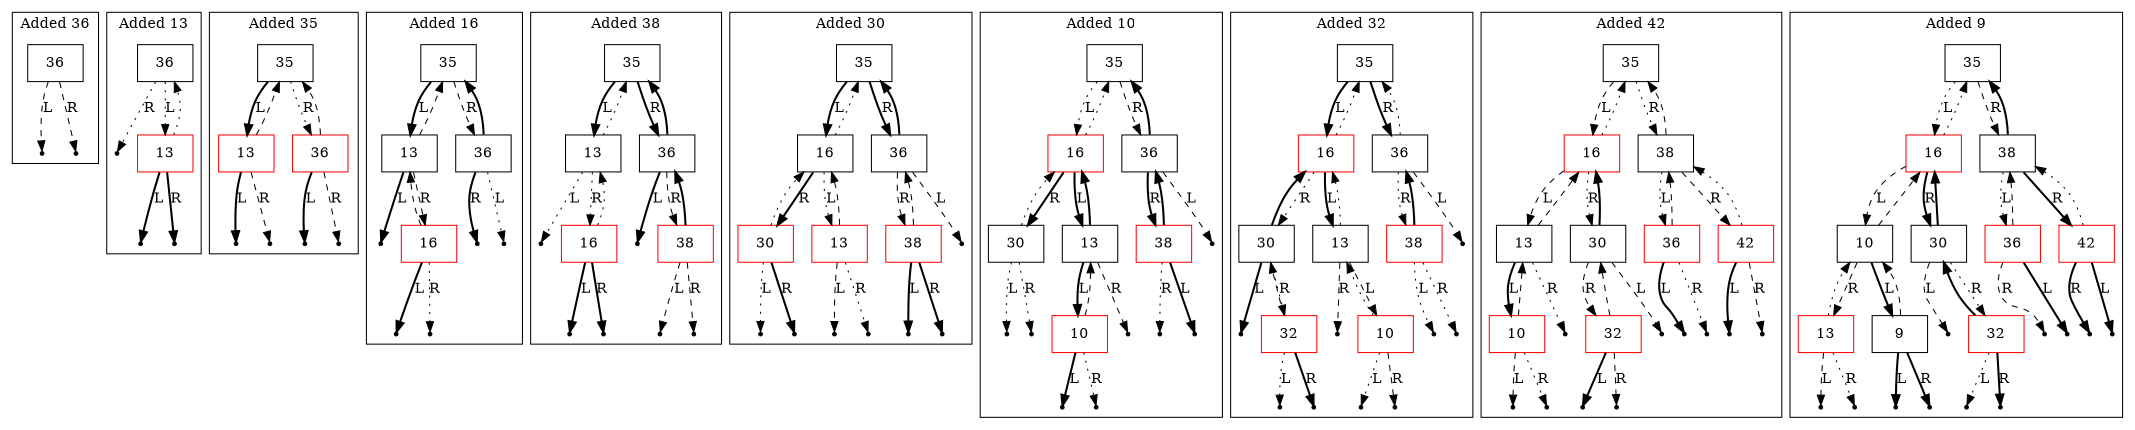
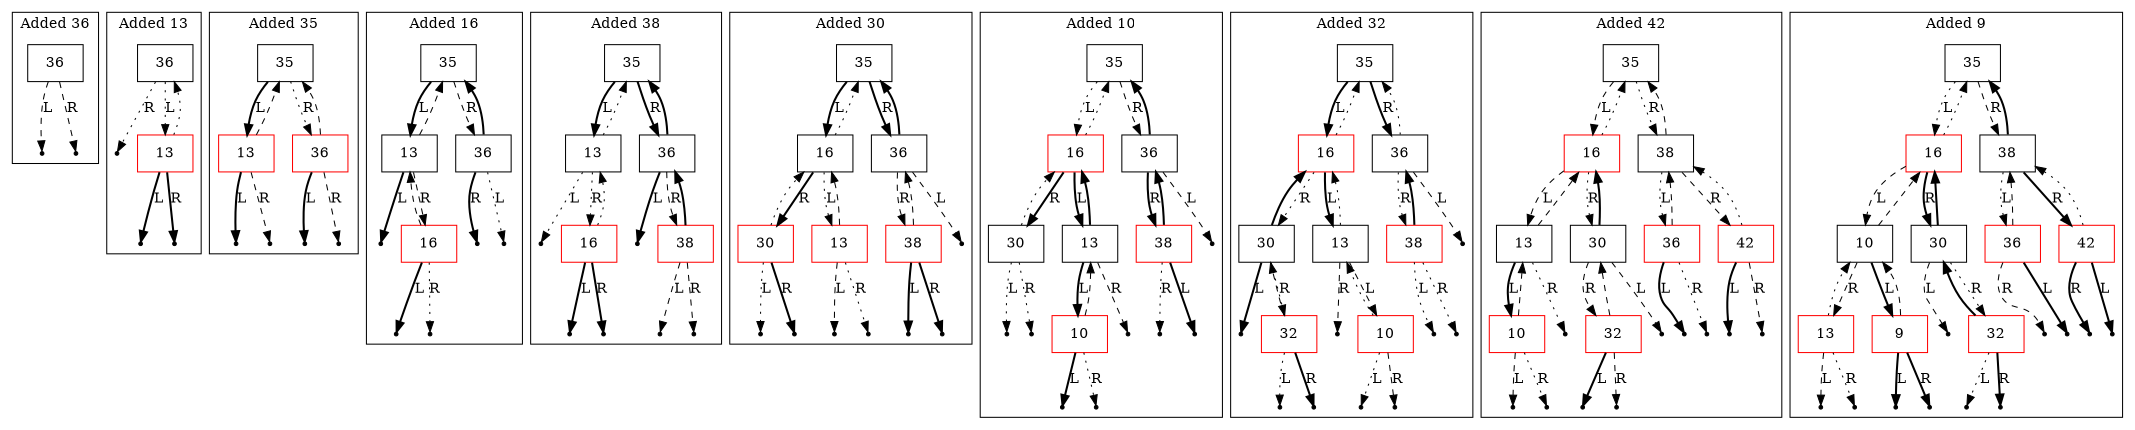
node "9": color black -> red
